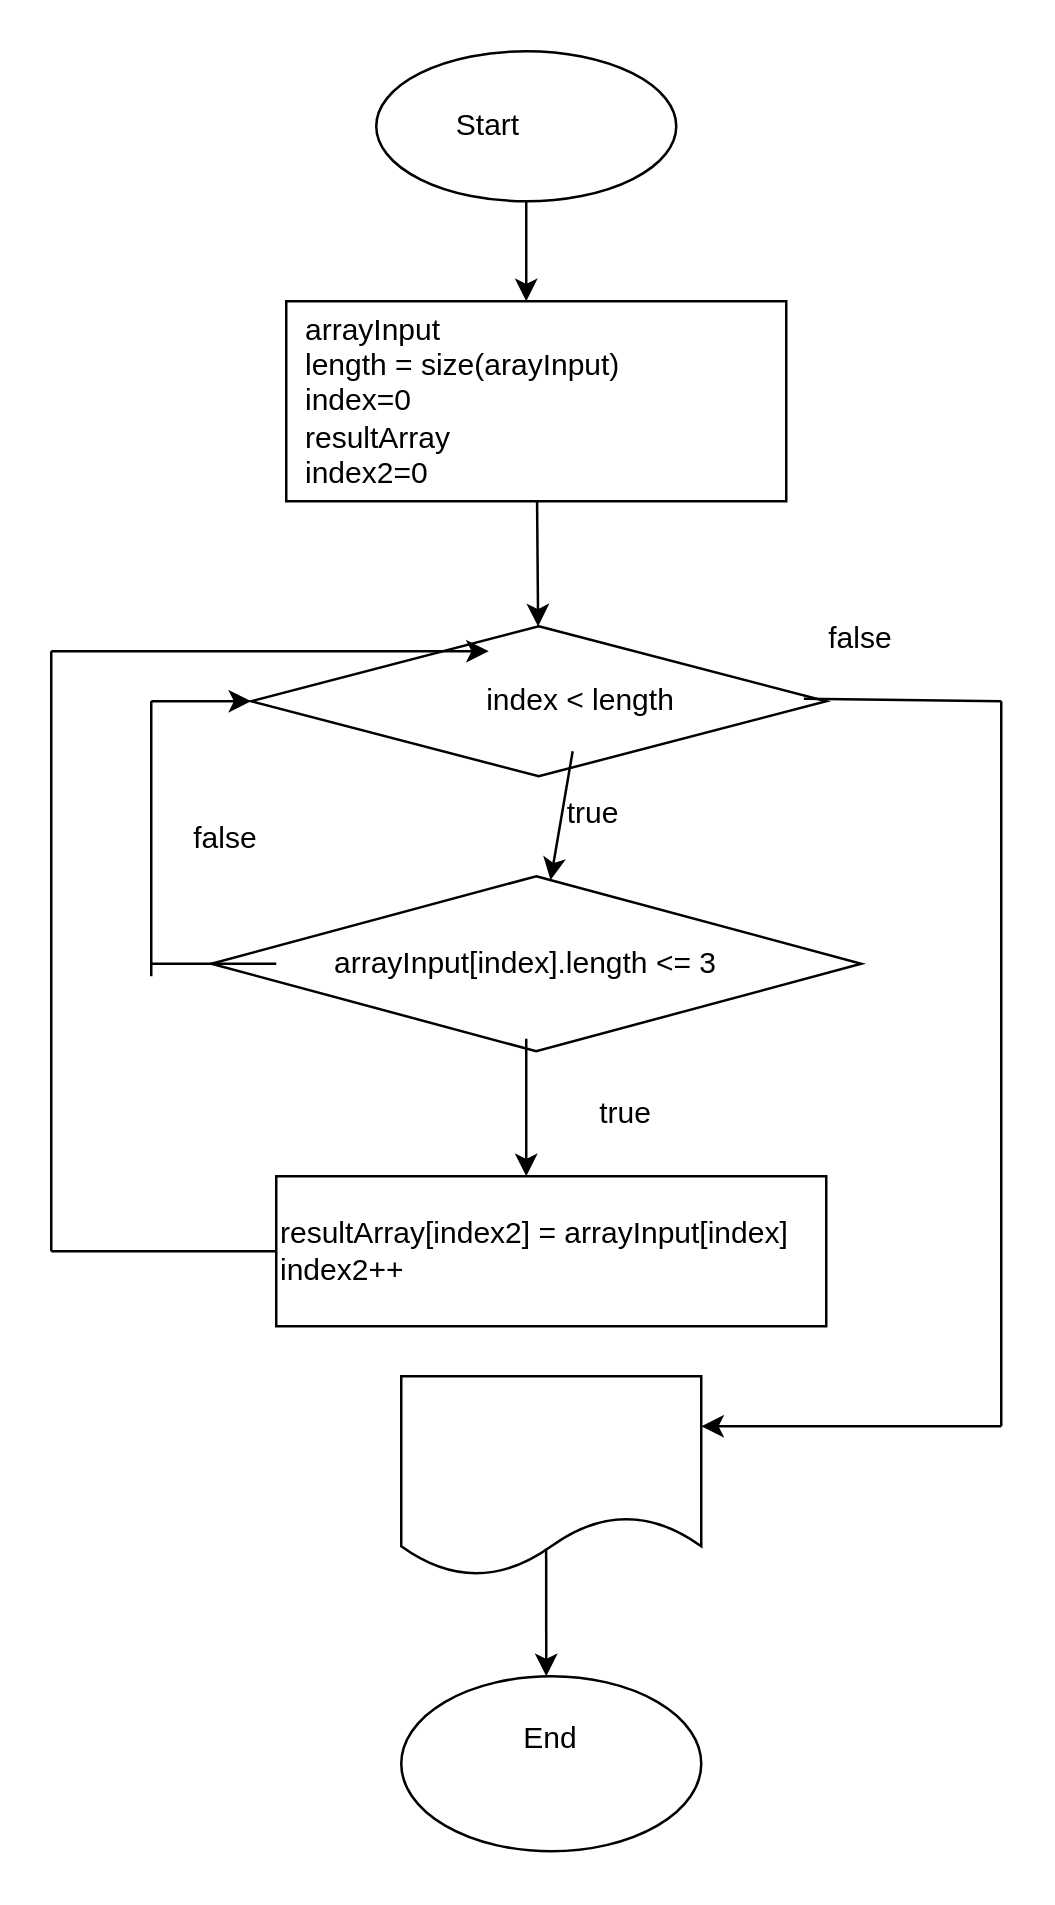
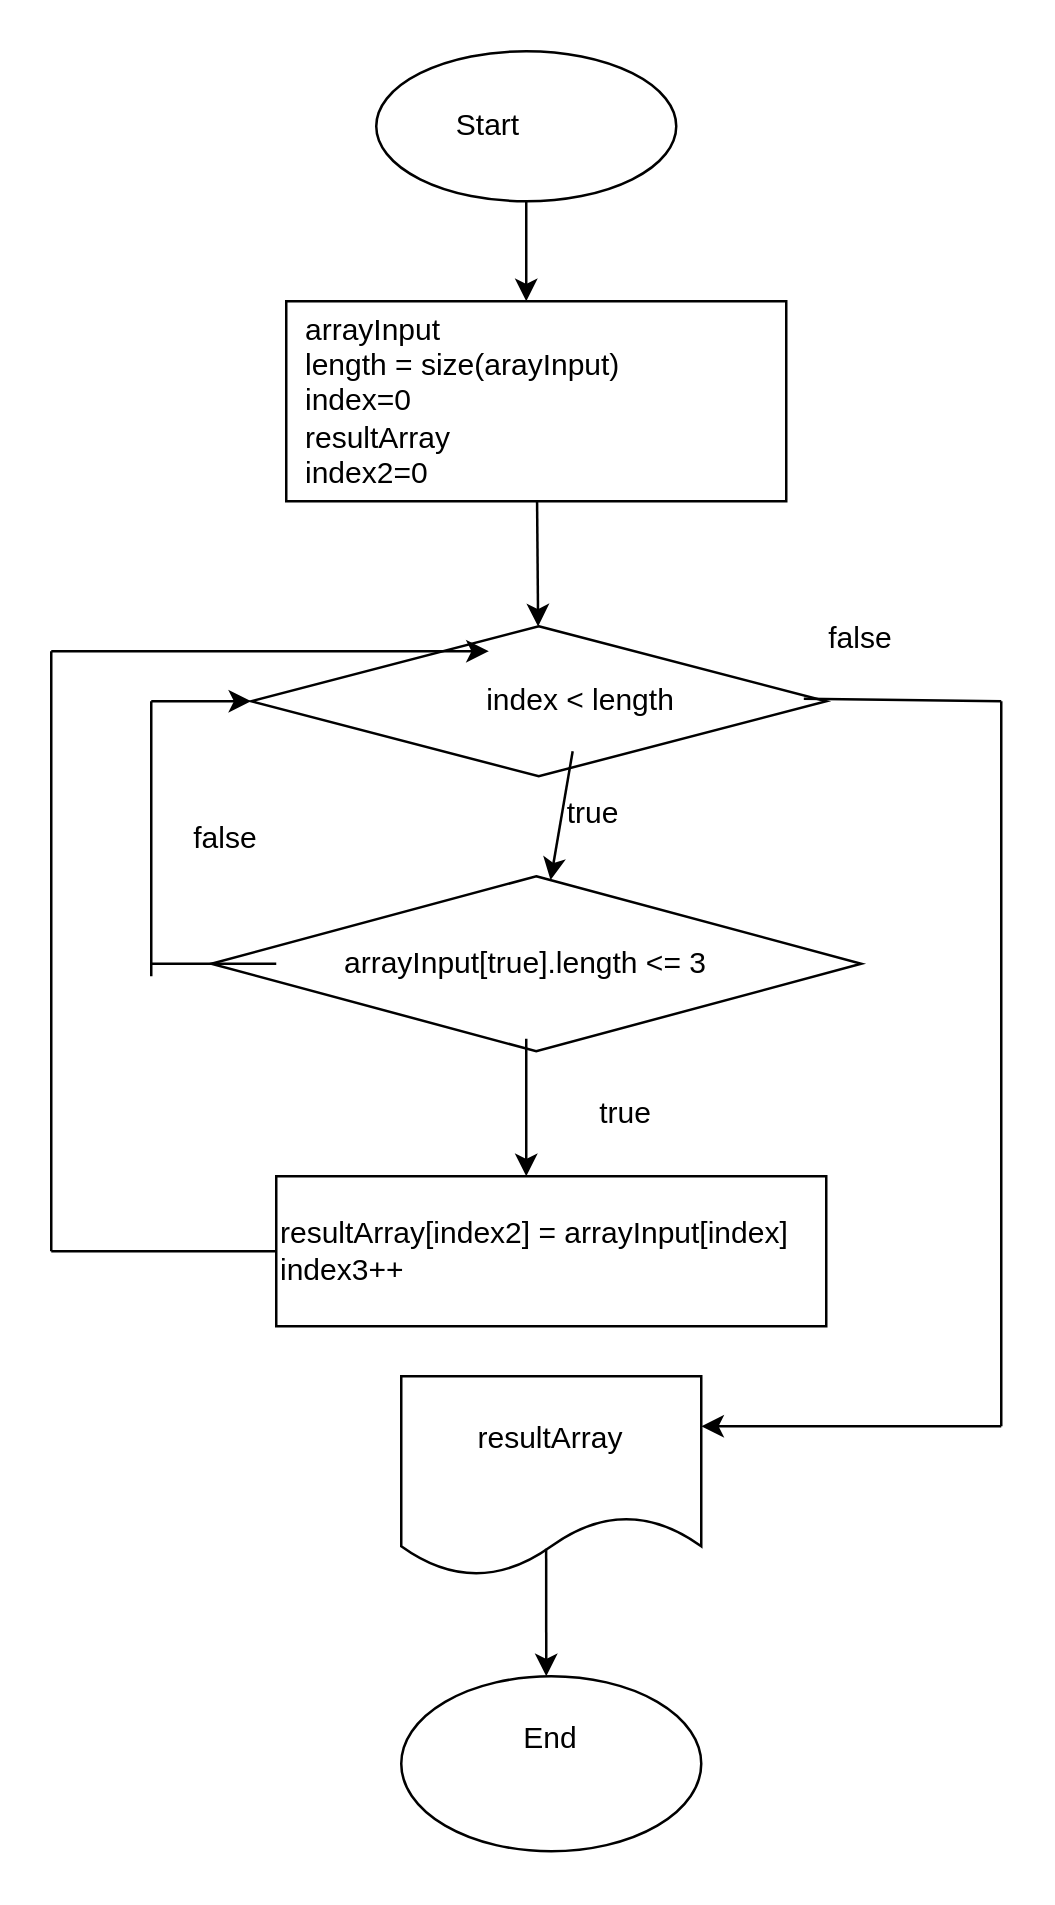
node "arrayInput[index].length <= 3": label "arrayInput[index].length <= 3" -> "arrayInput[true].length <= 3"
node "resultArray[index2] = arrayInput[index] index2++": label "resultArray[index2] = arrayInput[index] index2++" -> "resultArray[index2] = arrayInput[index] index3++"
node "resultArray": added
